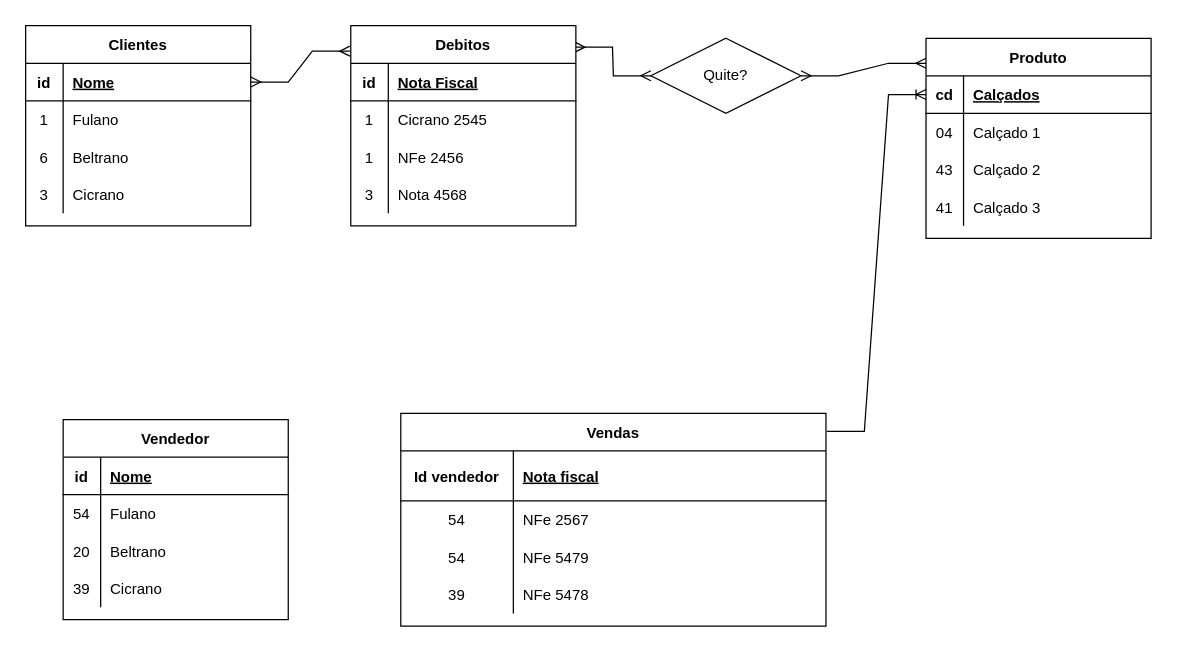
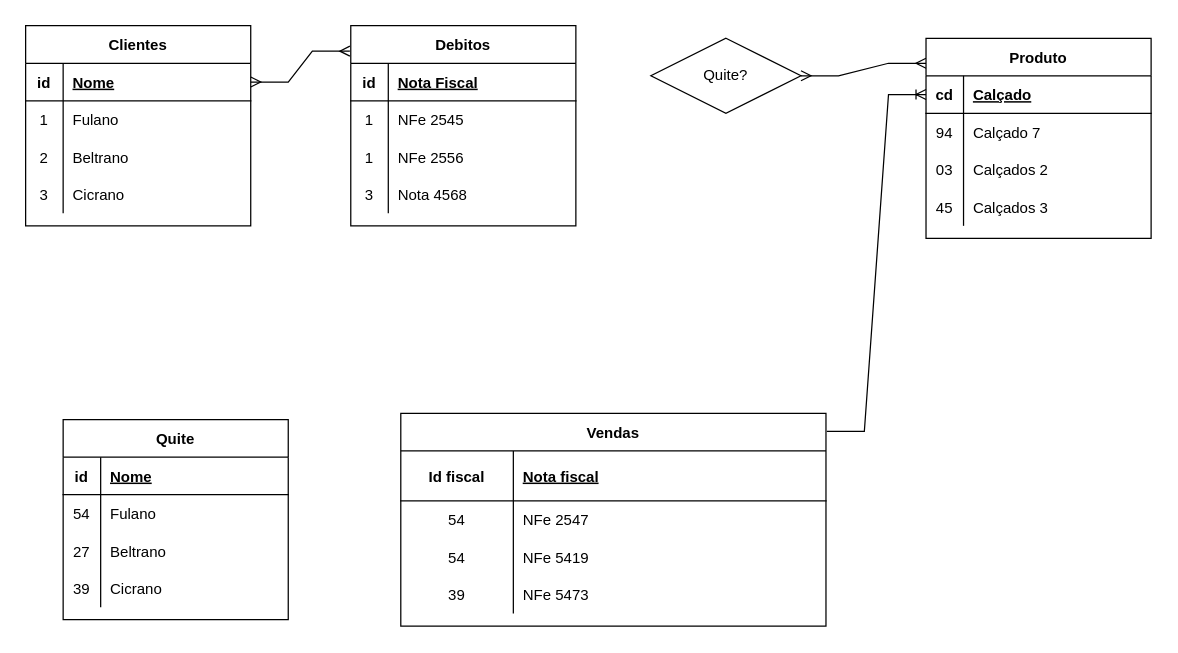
edge "Quite?" -- "Debitos": removed
node "Calçados": label "Calçados" -> "Calçado"
node "Cicrano 2545": label "Cicrano 2545" -> "NFe 2545"
node "04": label "04" -> "94"
node "Calçado 1": label "Calçado 1" -> "Calçado 7"
node "6": label "6" -> "2"
node "NFe 2456": label "NFe 2456" -> "NFe 2556"
node "43": label "43" -> "03"
node "Calçado 2": label "Calçado 2" -> "Calçados 2"
node "41": label "41" -> "45"
node "Calçado 3": label "Calçado 3" -> "Calçados 3"
node "Vendedor": label "Vendedor" -> "Quite"
node "Id vendedor": label "Id vendedor" -> "Id fiscal"
node "NFe 2567": label "NFe 2567" -> "NFe 2547"
node "20": label "20" -> "27"
node "NFe 5479": label "NFe 5479" -> "NFe 5419"
node "NFe 5478": label "NFe 5478" -> "NFe 5473"
